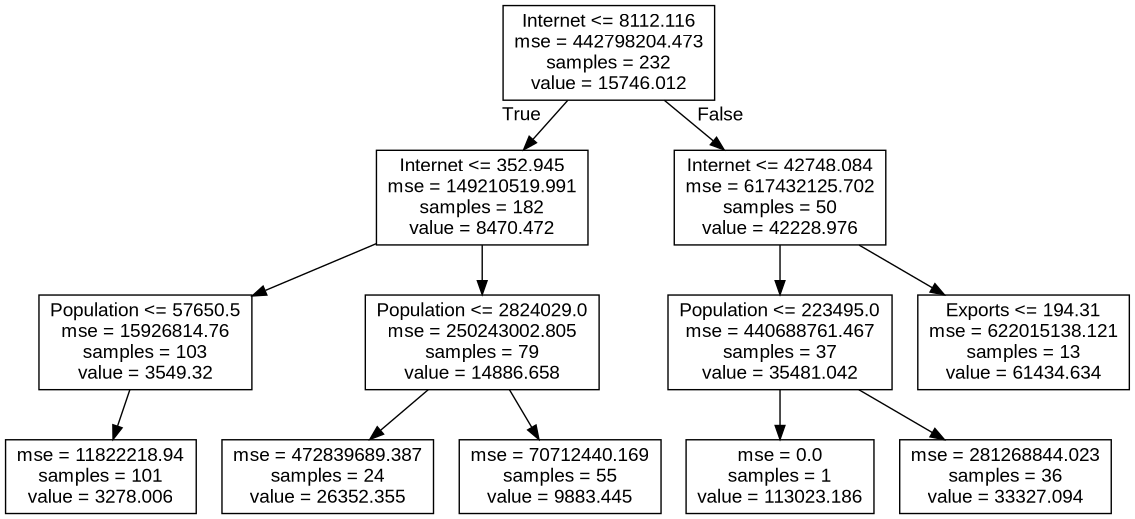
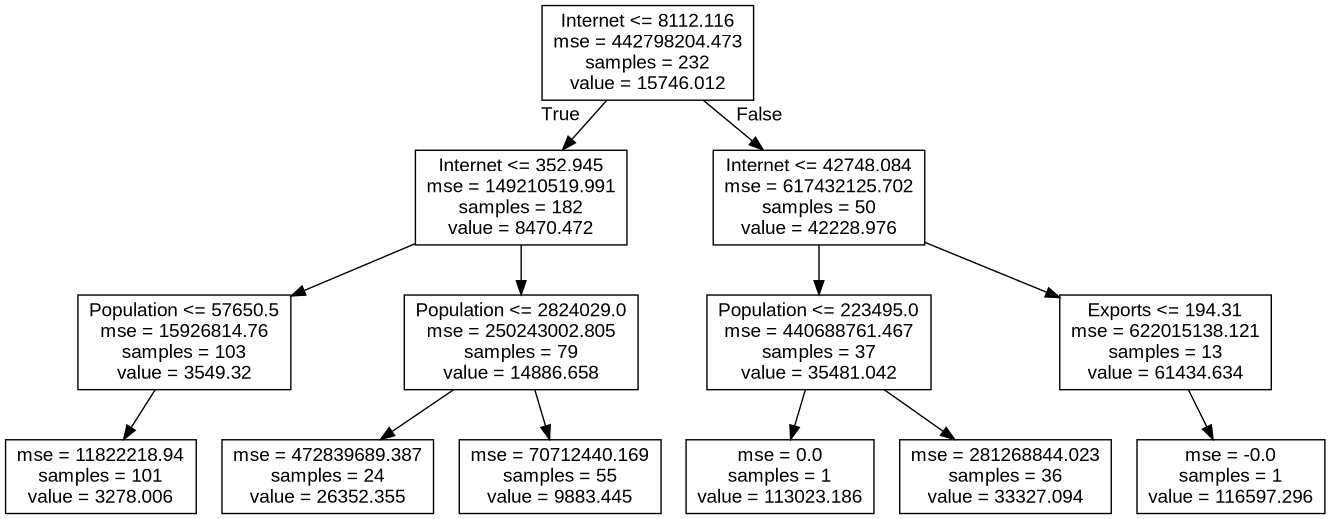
node "mse = -0.0 samples = 1 value = 116597.296": added
